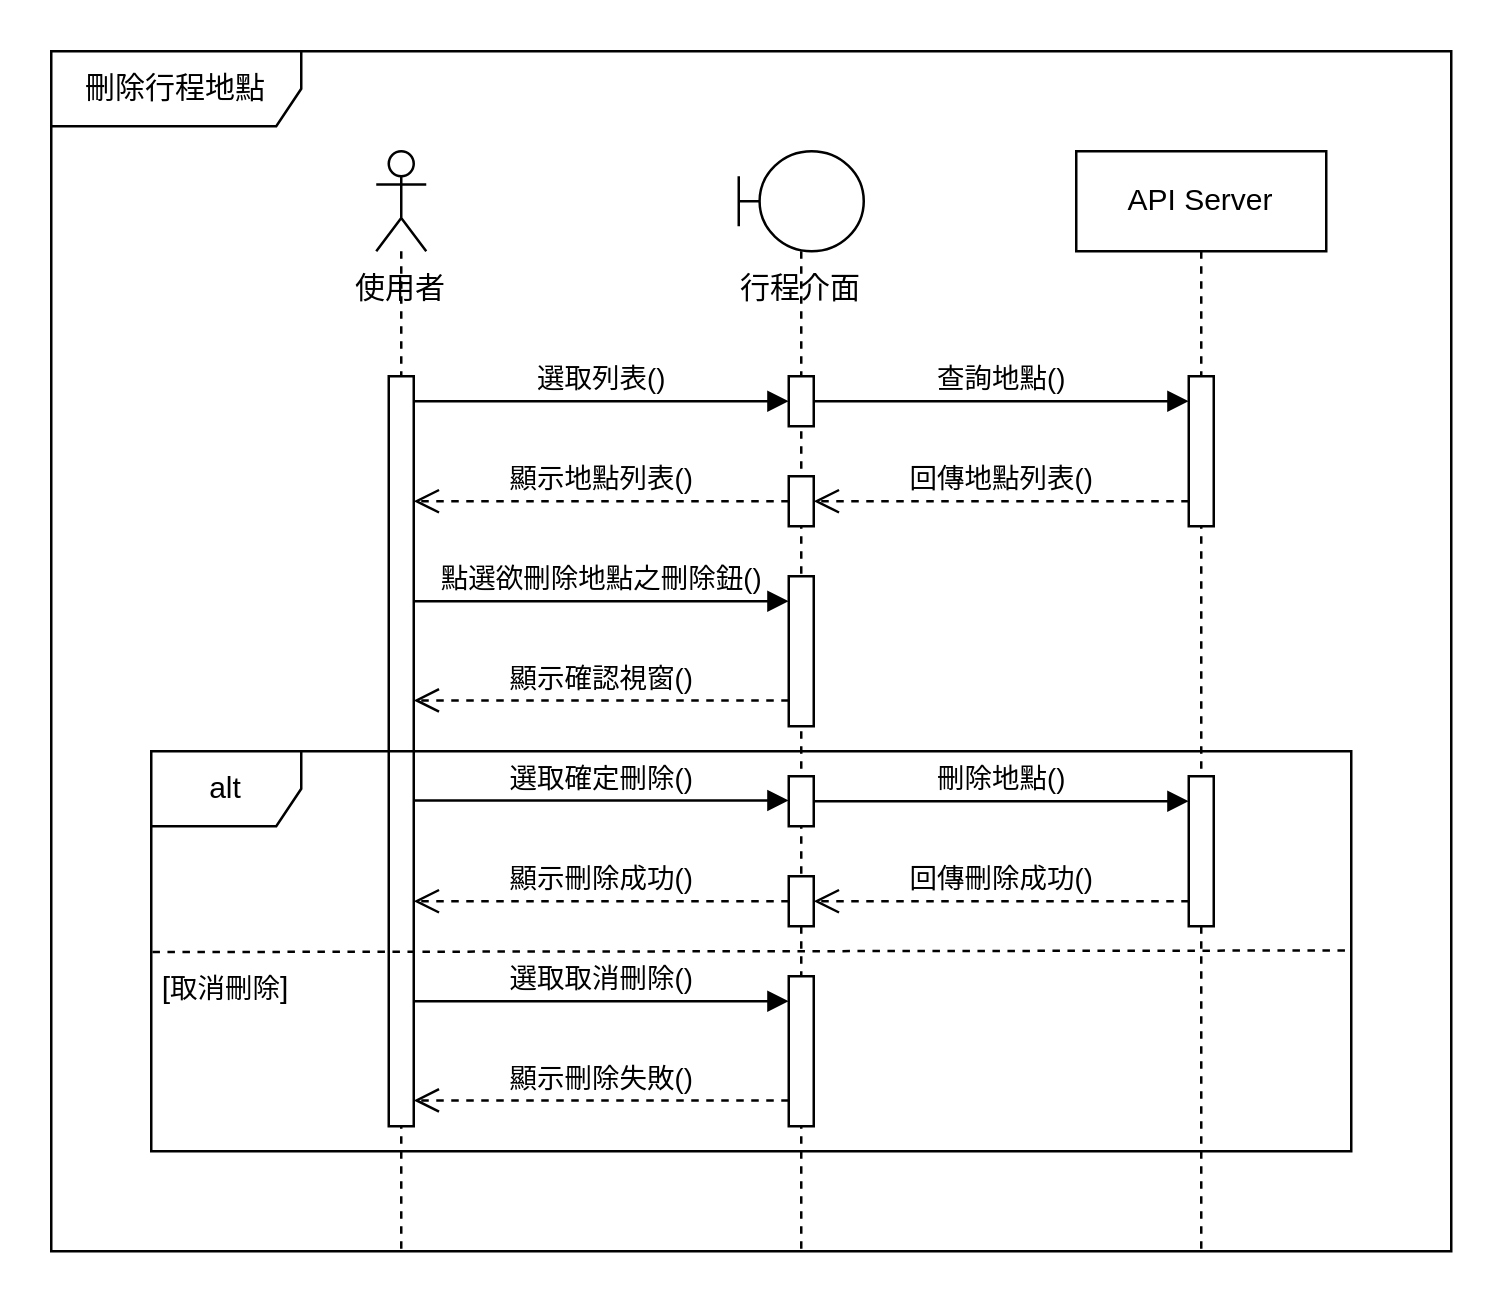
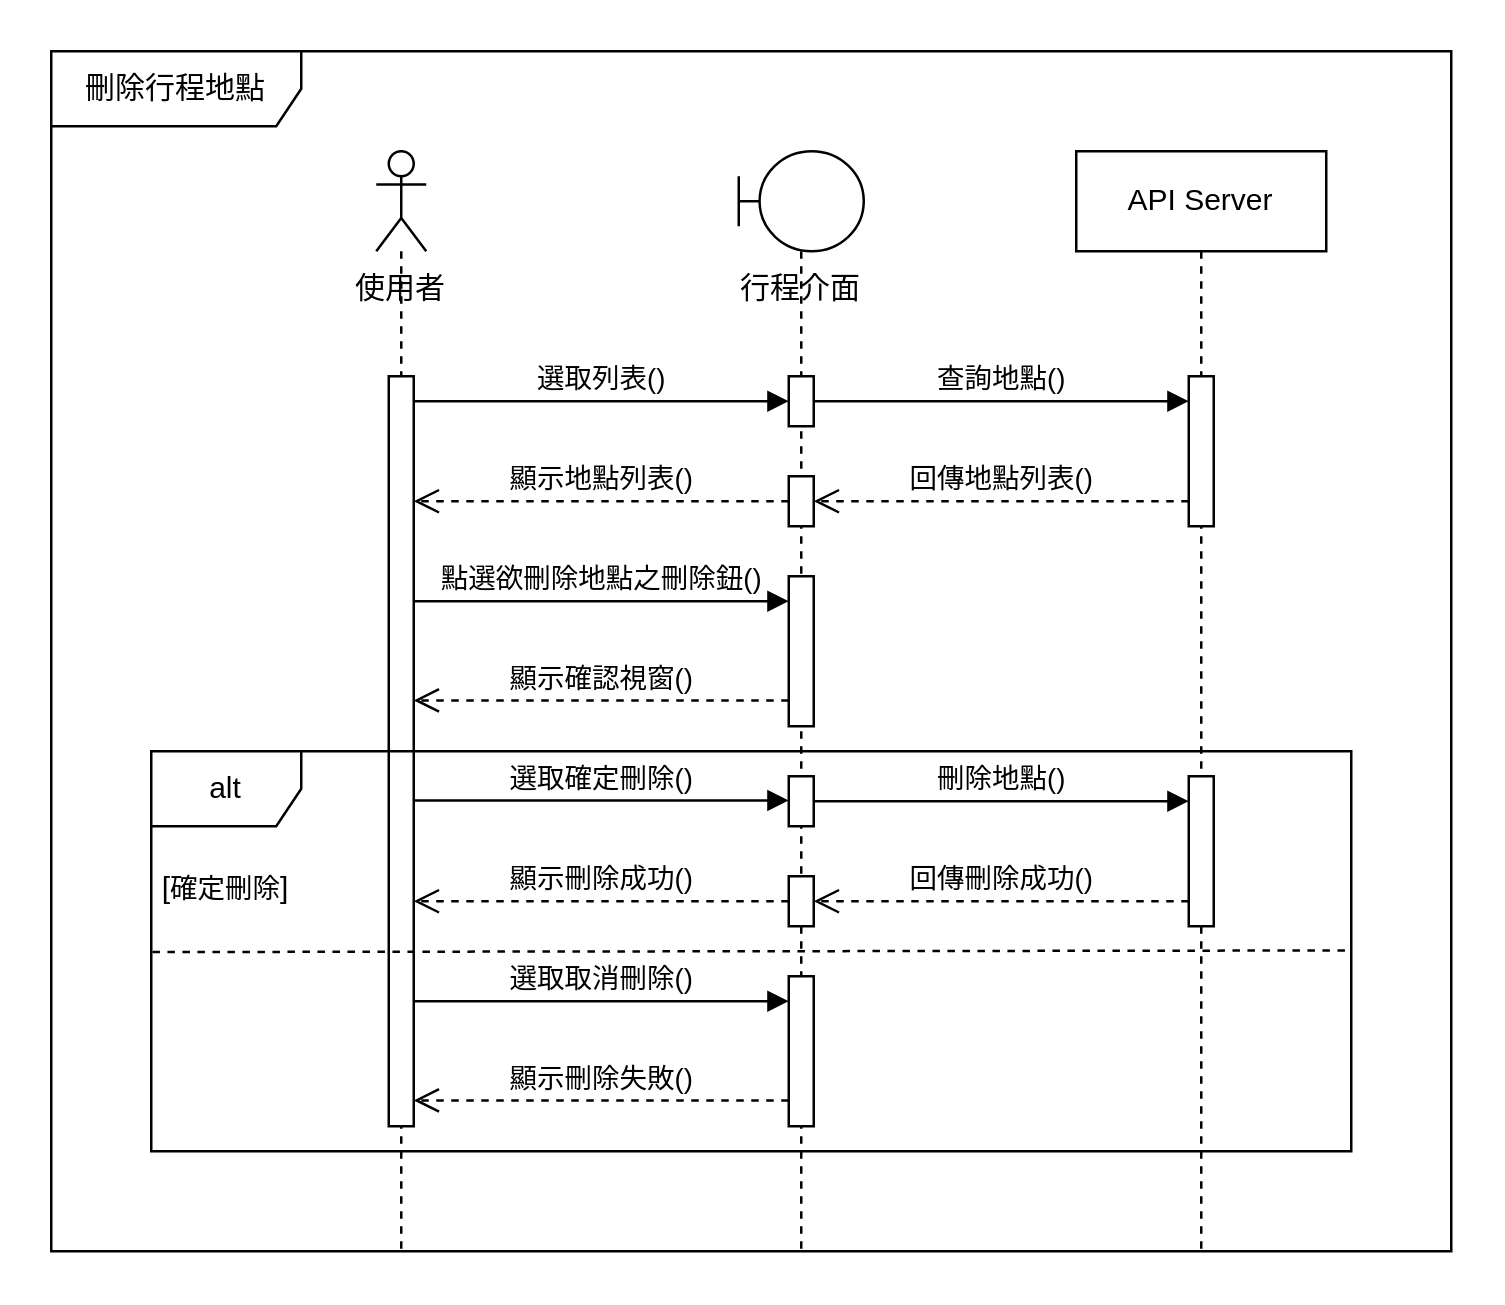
node "[確定刪除]": added
node "[取消刪除]": removed
